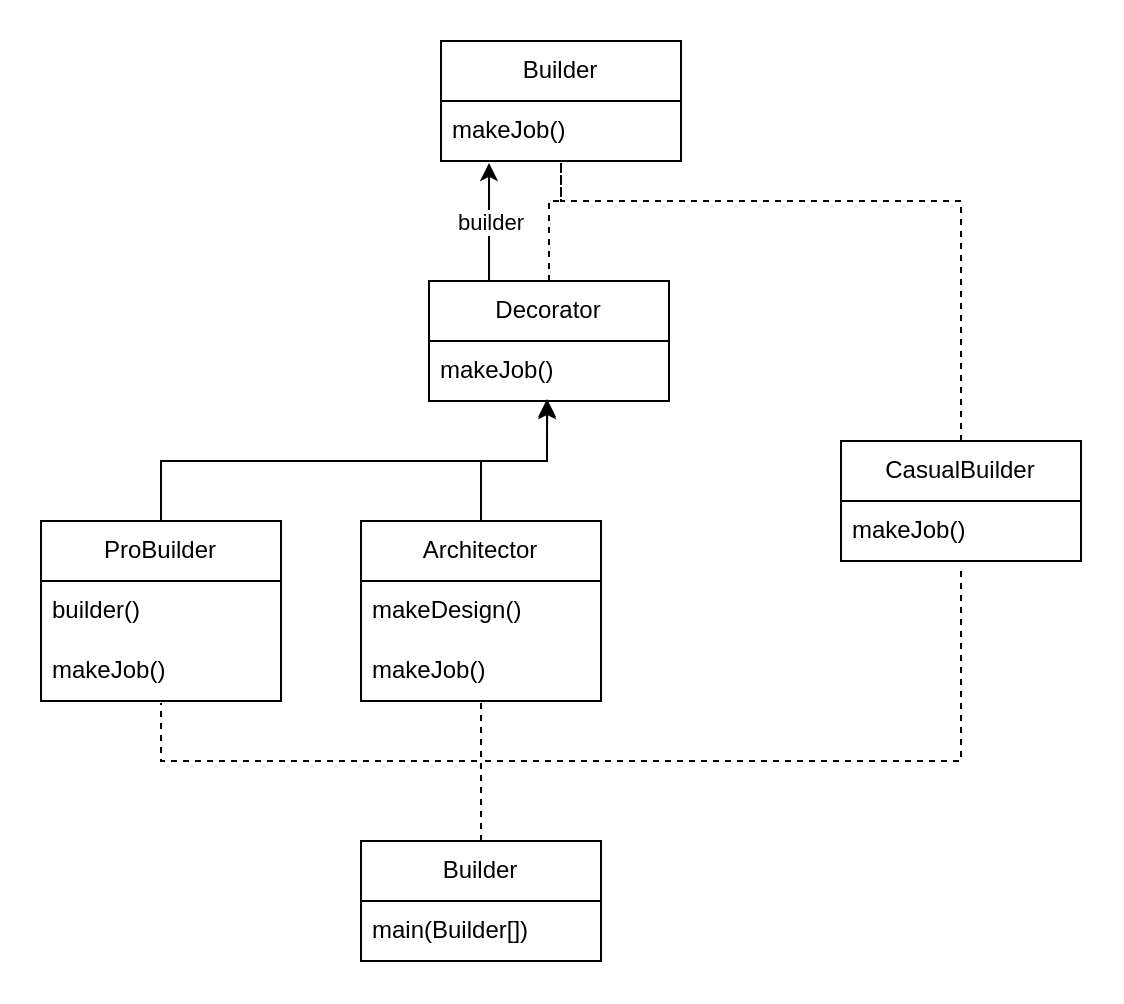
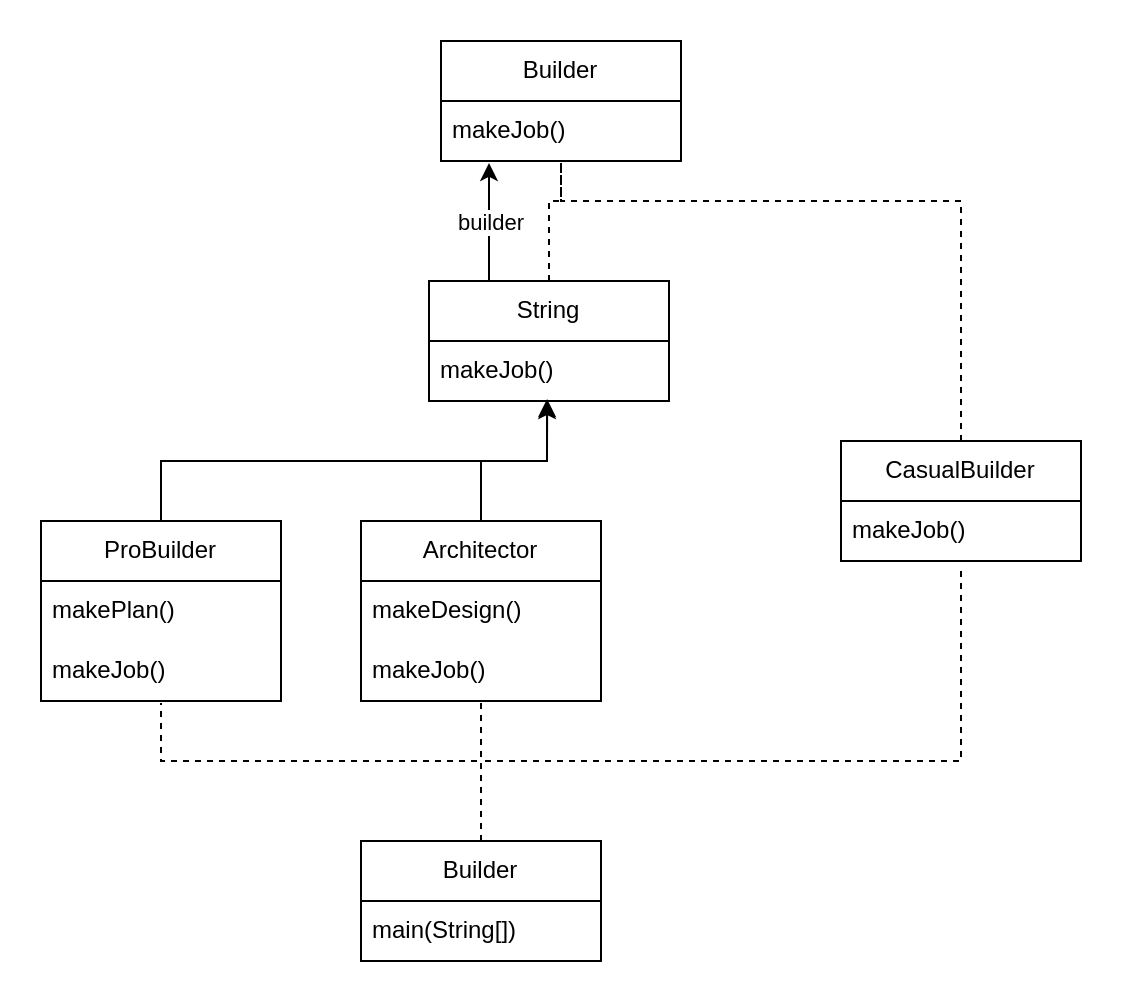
node "Decorator": label "Decorator" -> "String"
node "builder()": label "builder()" -> "makePlan()"
node "main(Builder[])": label "main(Builder[])" -> "main(String[])"
